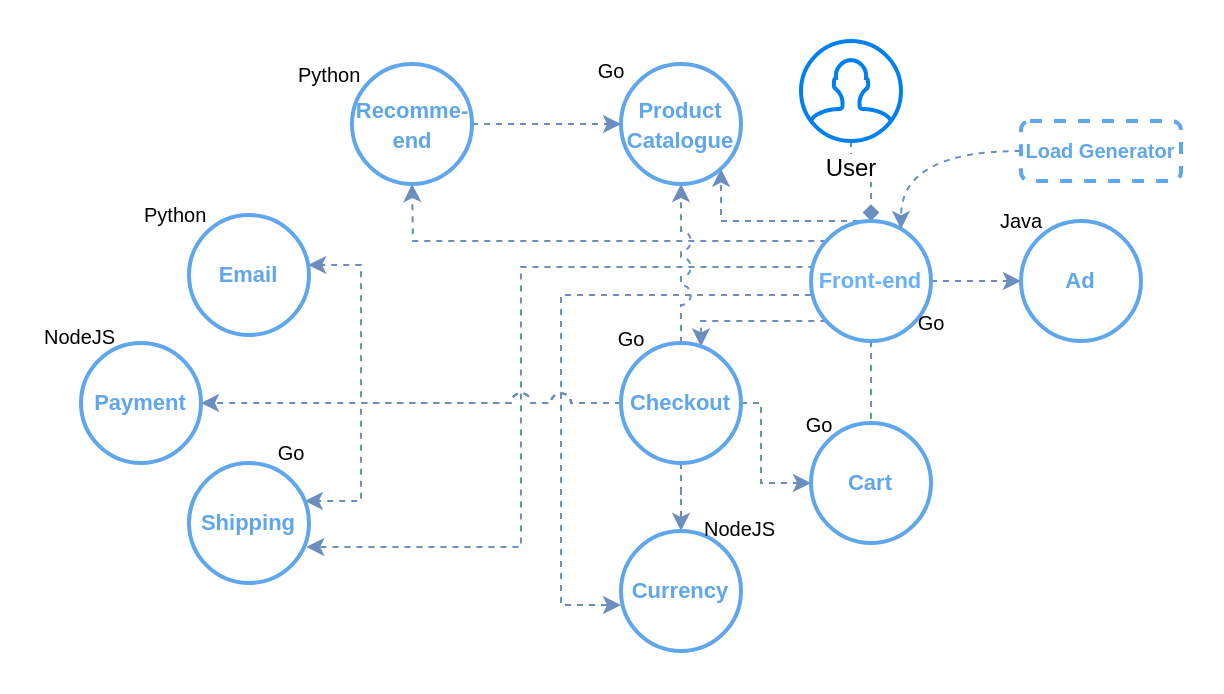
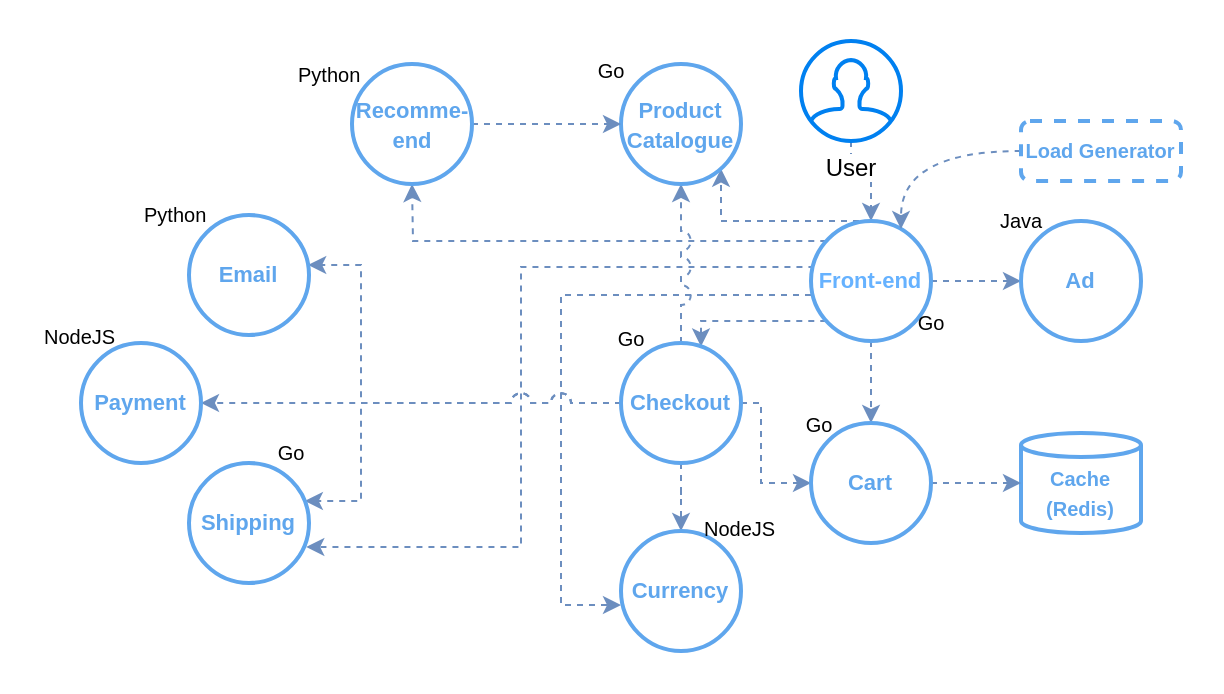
edge "User" -> "Front-end": arrowhead diamond -> classic
edge "Front-end" -- "Cart": arrowhead none -> classic
edge "Cart" -> "Cache (Redis)": added
node "Cache (Redis)": added
